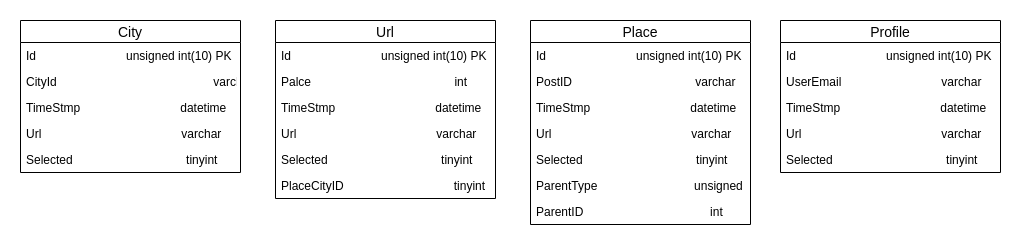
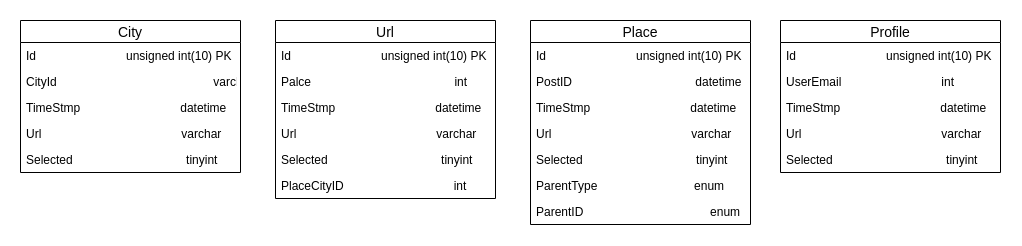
node "PostID varchar": label "PostID varchar" -> "PostID datetime"
node "UserEmail varchar": label "UserEmail varchar" -> "UserEmail int"
node "PlaceCityID tinyint": label "PlaceCityID tinyint" -> "PlaceCityID int"
node "ParentType unsigned": label "ParentType unsigned" -> "ParentType enum"
node "ParentID int": label "ParentID int" -> "ParentID enum"
